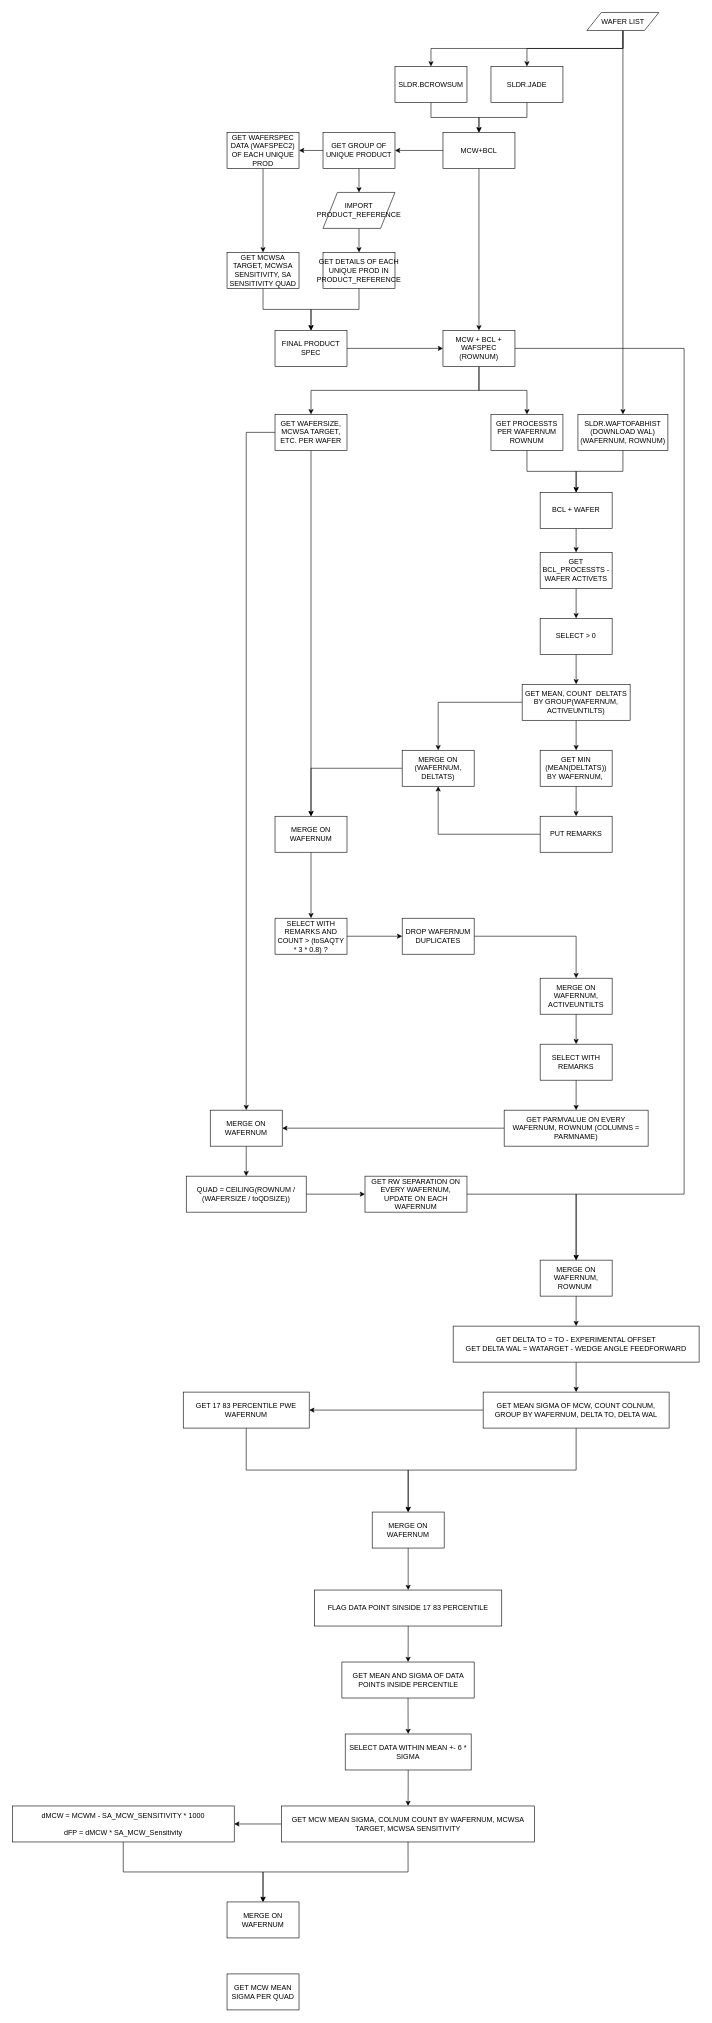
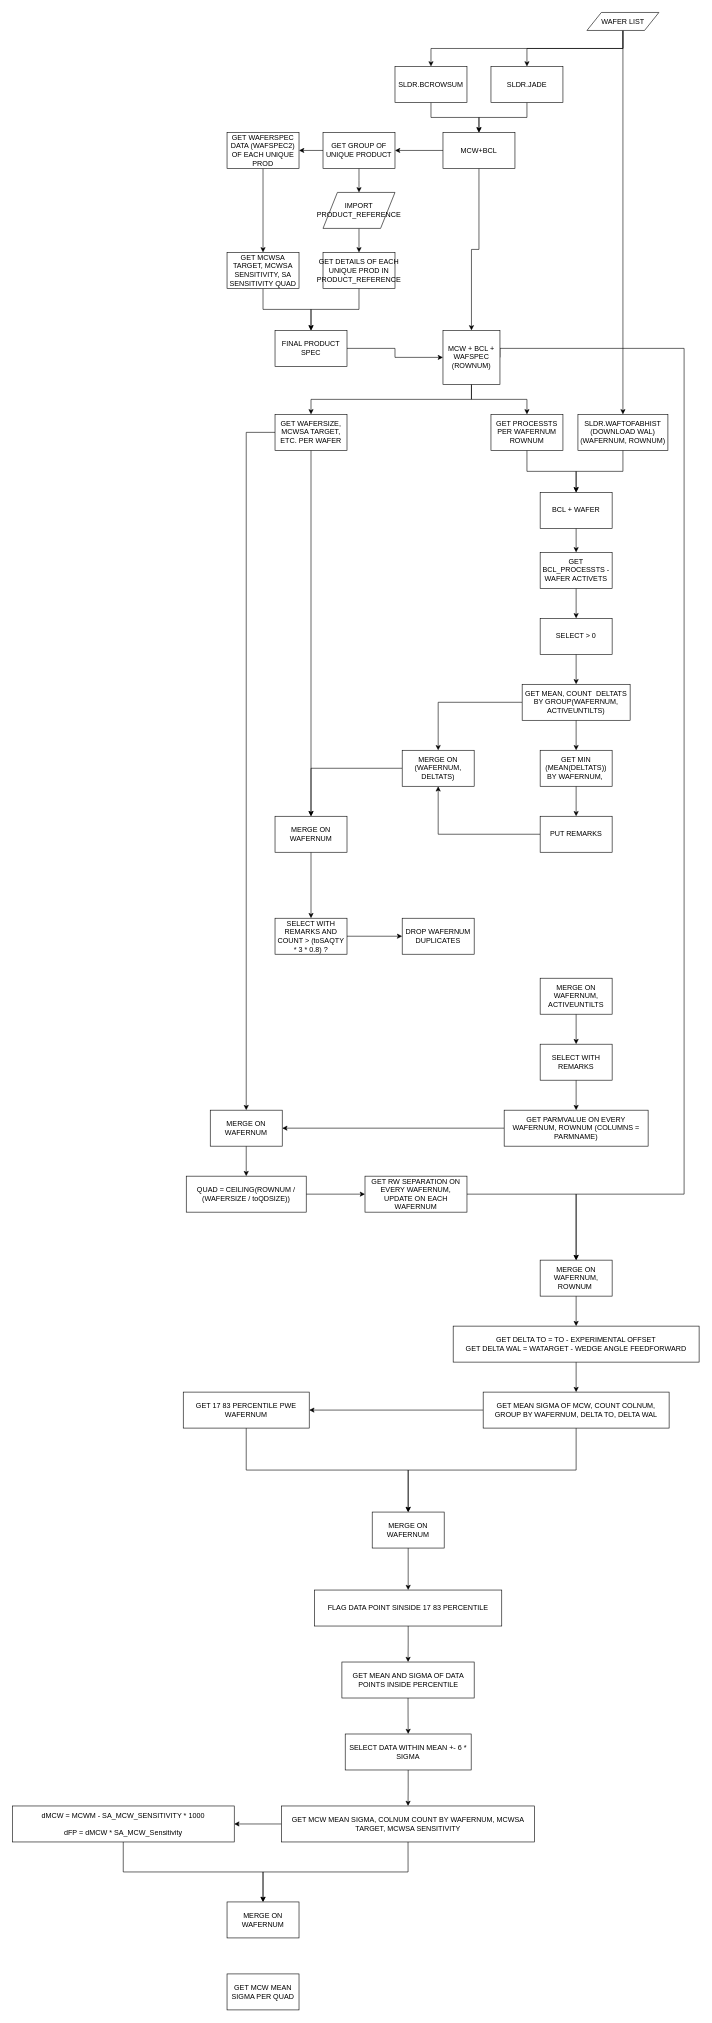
node "MCW + BCL + WAFSPEC (ROWNUM)": size 72x36 -> 57x54
edge "DROP WAFERNUM DUPLICATES" -> "MERGE ON WAFERNUM, ACTIVEUNTILTS": removed
